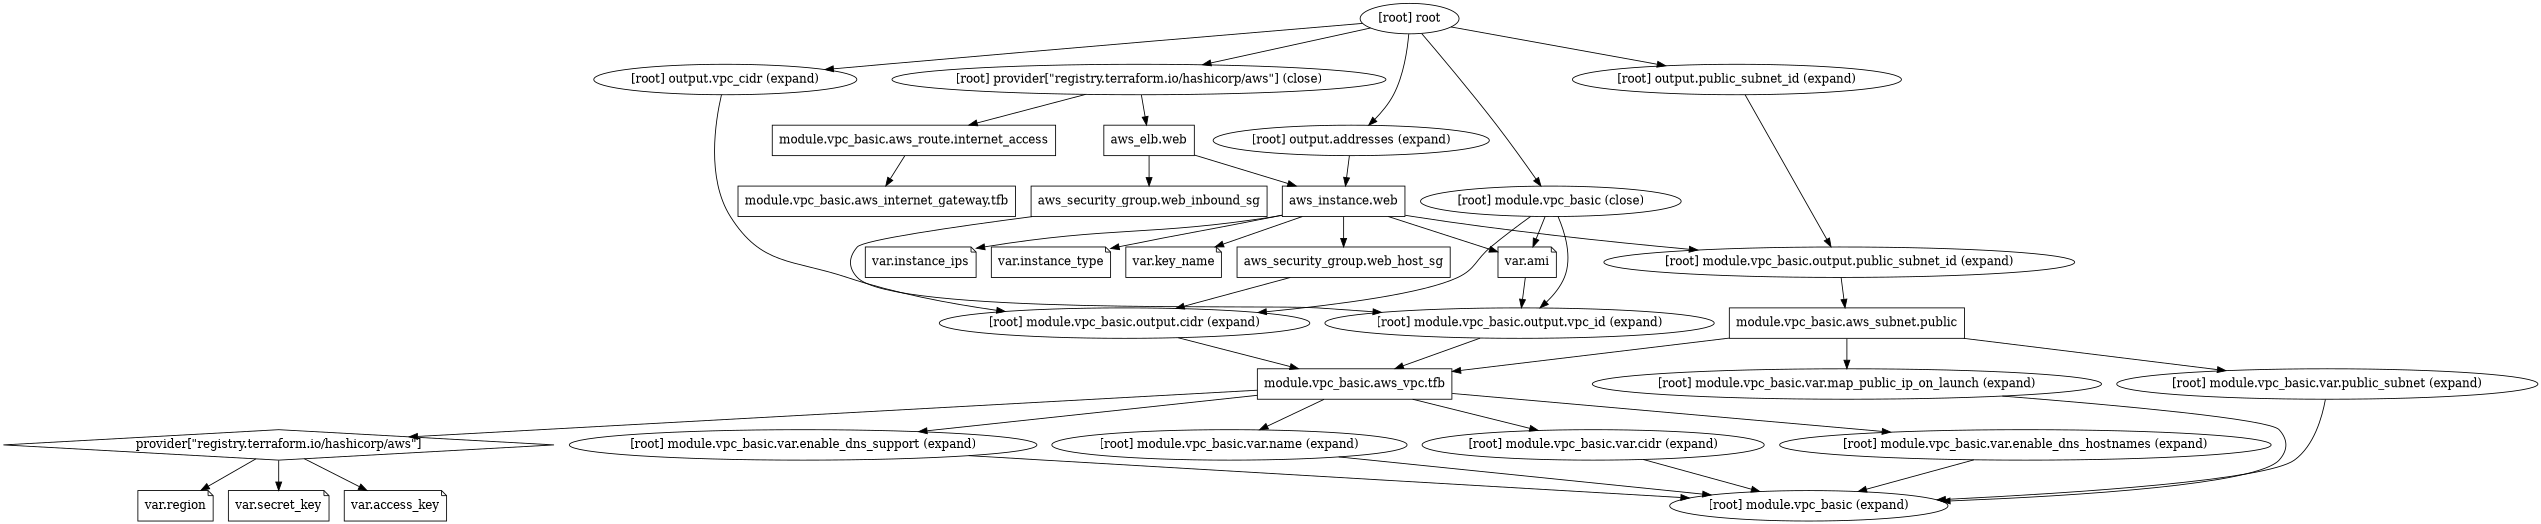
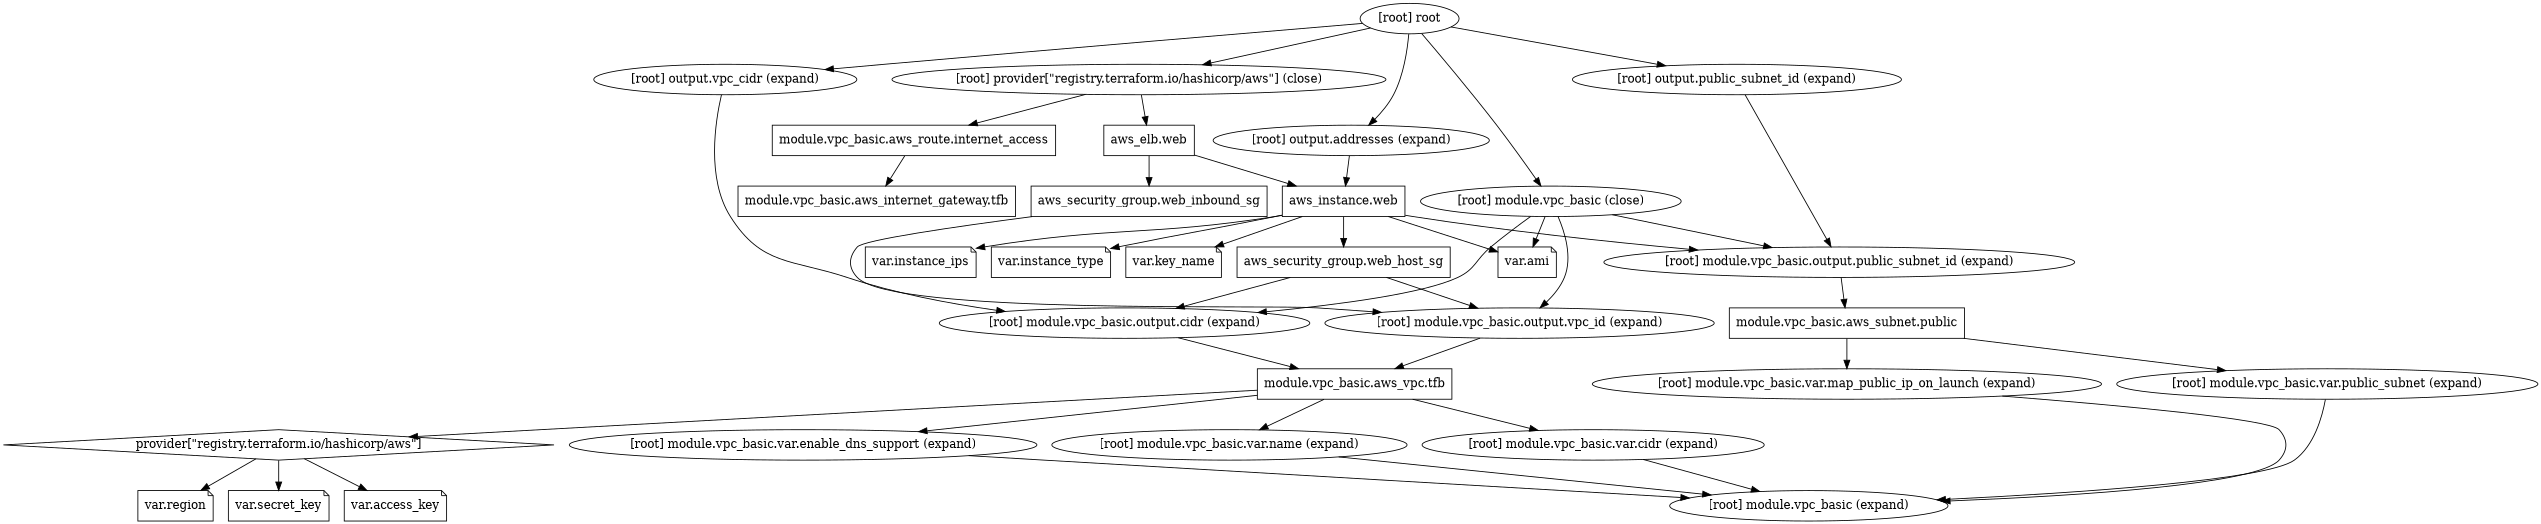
edge "[root] module.vpc_basic (close)" -> "[root] module.vpc_basic.output.public_subnet_id (expand)": added
edge "var.ami" -> "[root] module.vpc_basic.output.vpc_id (expand)": now "aws_security_group.web_host_sg" -> "[root] module.vpc_basic.output.vpc_id (expand)"
edge "module.vpc_basic.aws_subnet.public" -> "module.vpc_basic.aws_vpc.tfb": removed
node "[root] module.vpc_basic.var.enable_dns_hostnames (expand)": removed
